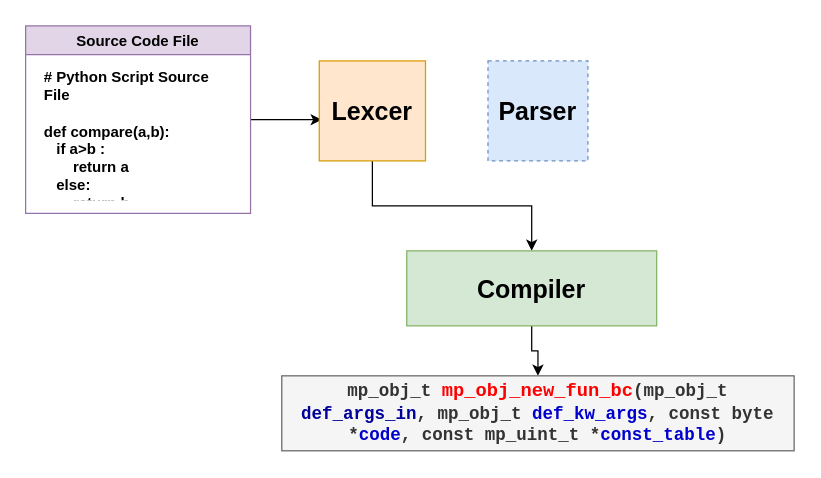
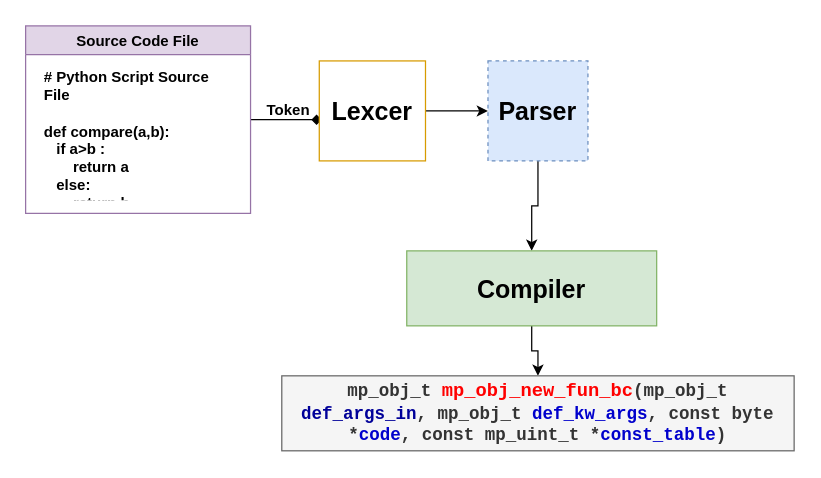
node "Token": added
node "Lexcer": fillcolor #ffe6cc -> #ffffff
edge "Source Code File" -> "Lexcer": arrowhead classic -> diamond
edge "Parser" -> "Compiler": added
edge "Lexcer" -> "Compiler": now "Lexcer" -> "Parser"
